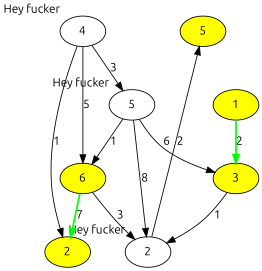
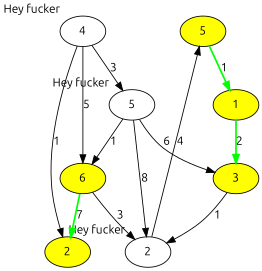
edge "5" -> "1": added, label "1"
edge "2 Hey fucker" -> "5": label "2" -> "4"
